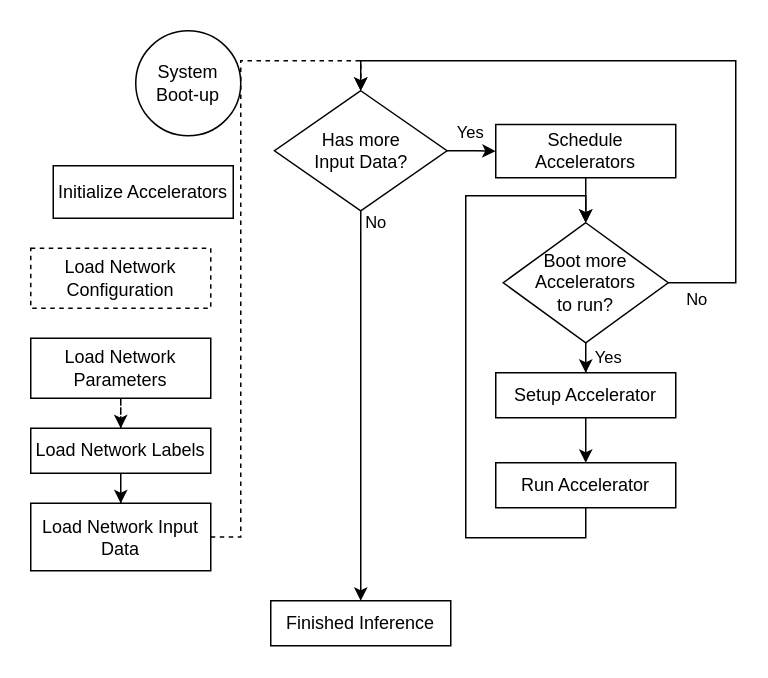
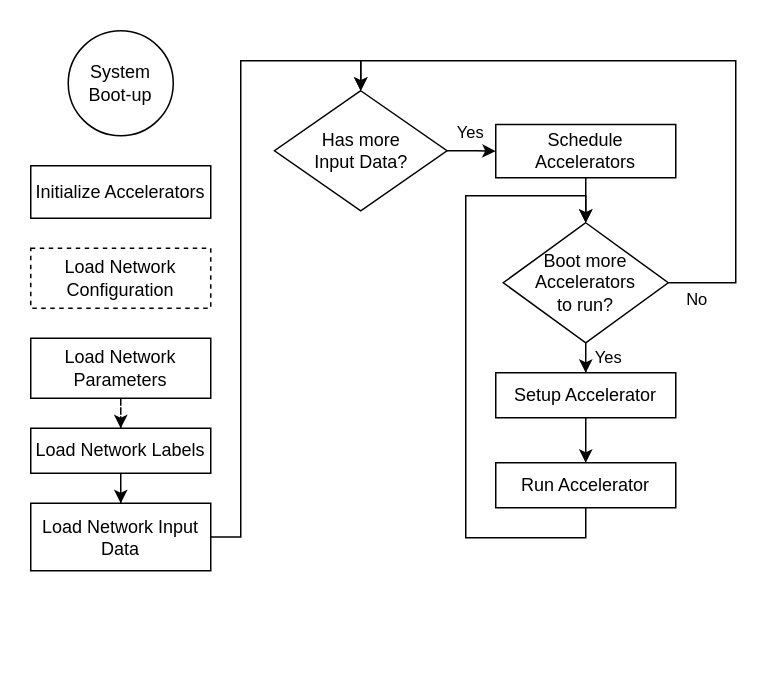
node "System Boot-up": moved (188, 83) -> (121, 83)
node "Initialize Accelerators": moved (143, 192) -> (121, 192)
edge "Load Network Input Data" -> "Has more Input Data?": style dashed -> solid
edge "Has more Input Data?" -> "Finished Inference": removed, label "No"
node "Finished Inference": removed
